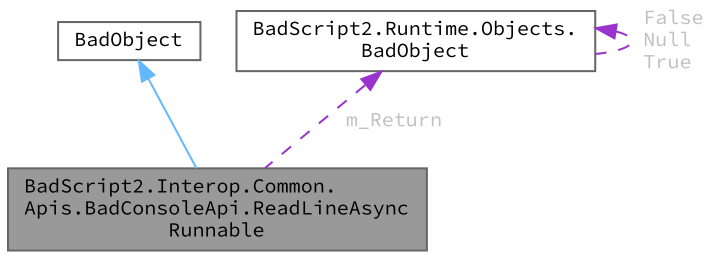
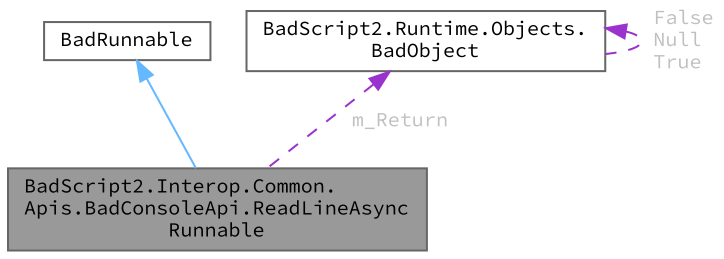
node "BadObject": label "BadObject" -> "BadRunnable"
